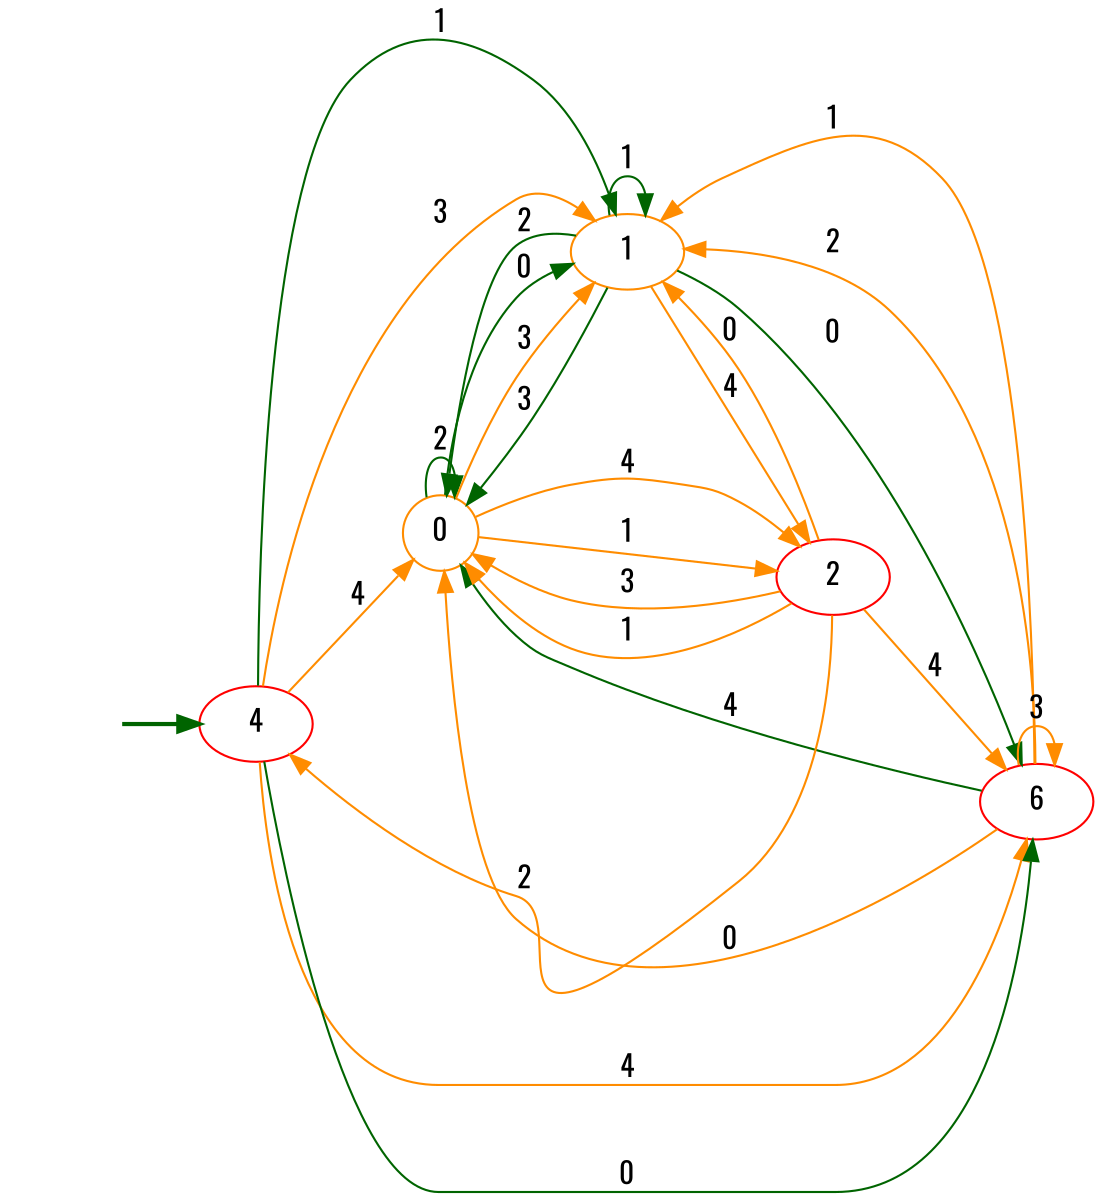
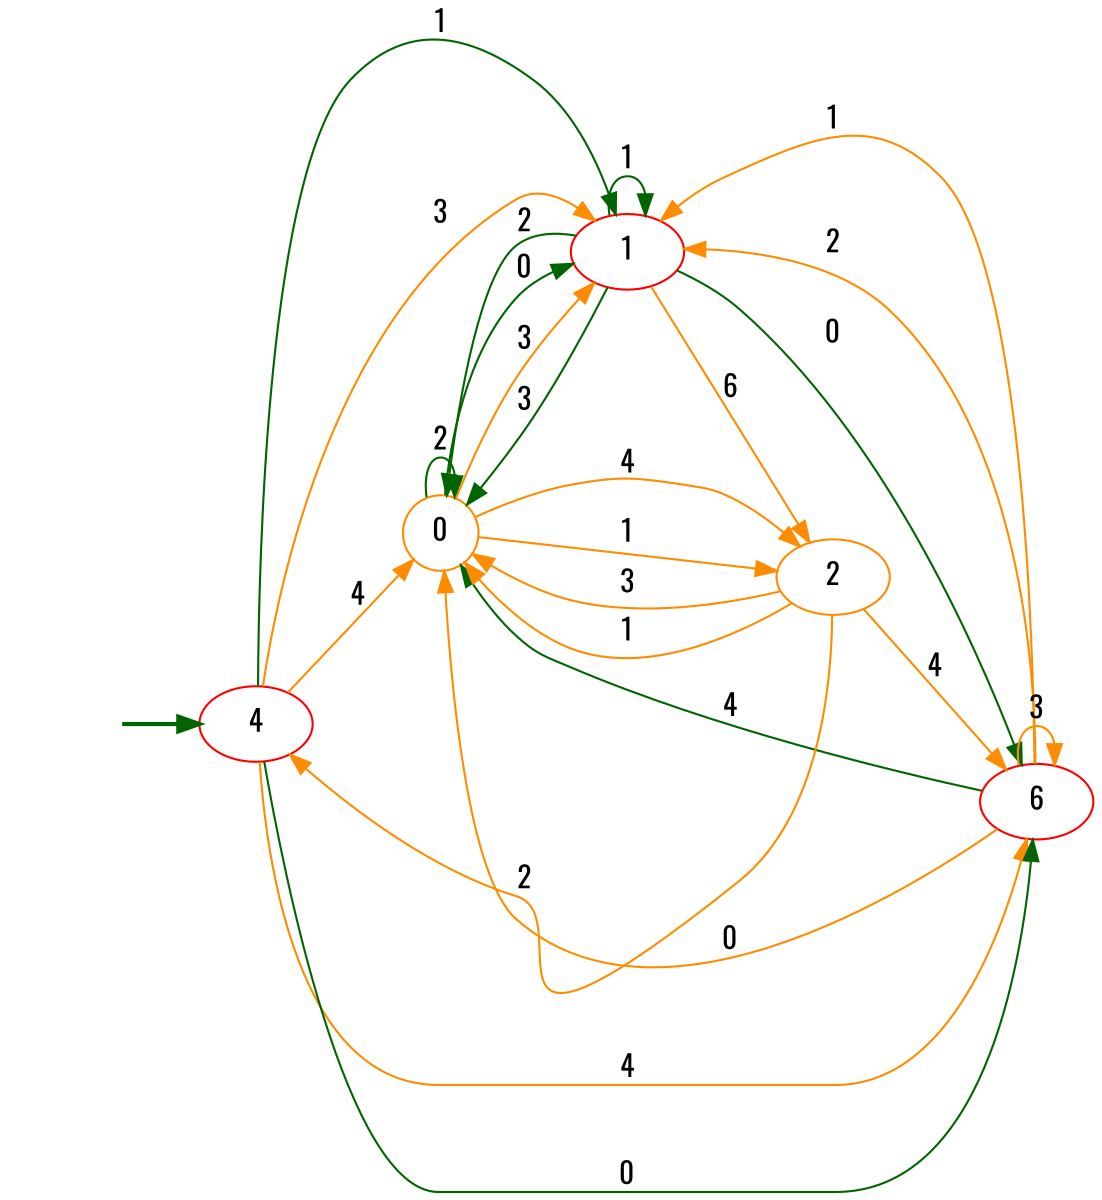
node "1": color darkorange -> red
edge "1" -> "2": label "4" -> "6"
edge "2" -> "1": removed, label "0"
node "2": color red -> darkorange
